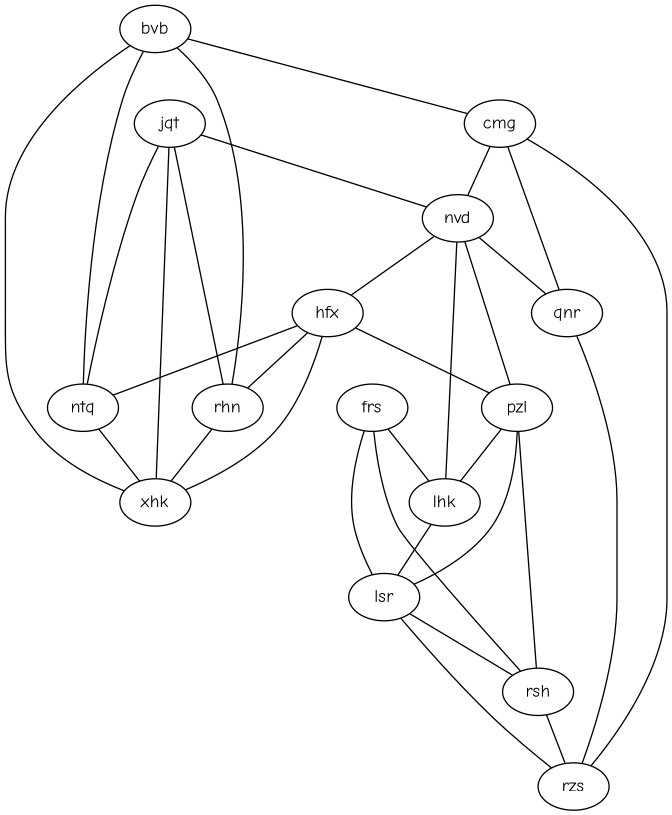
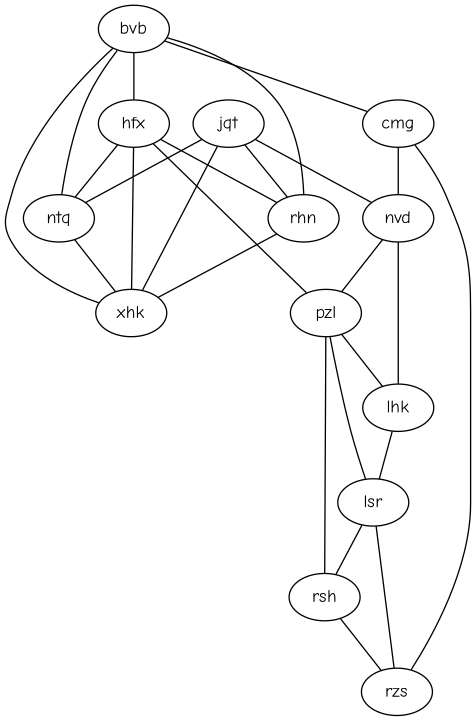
edge "nvd" -- "hfx": now "bvb" -- "hfx"
node "qnr": removed
node "frs": removed
